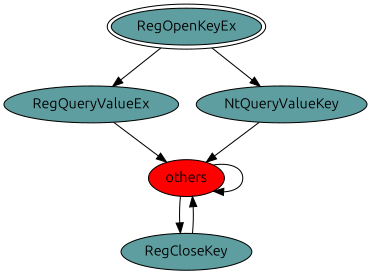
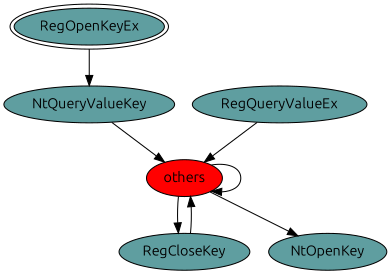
edge "RegOpenKeyEx" -> "RegQueryValueEx": removed
node "NtOpenKey": added
